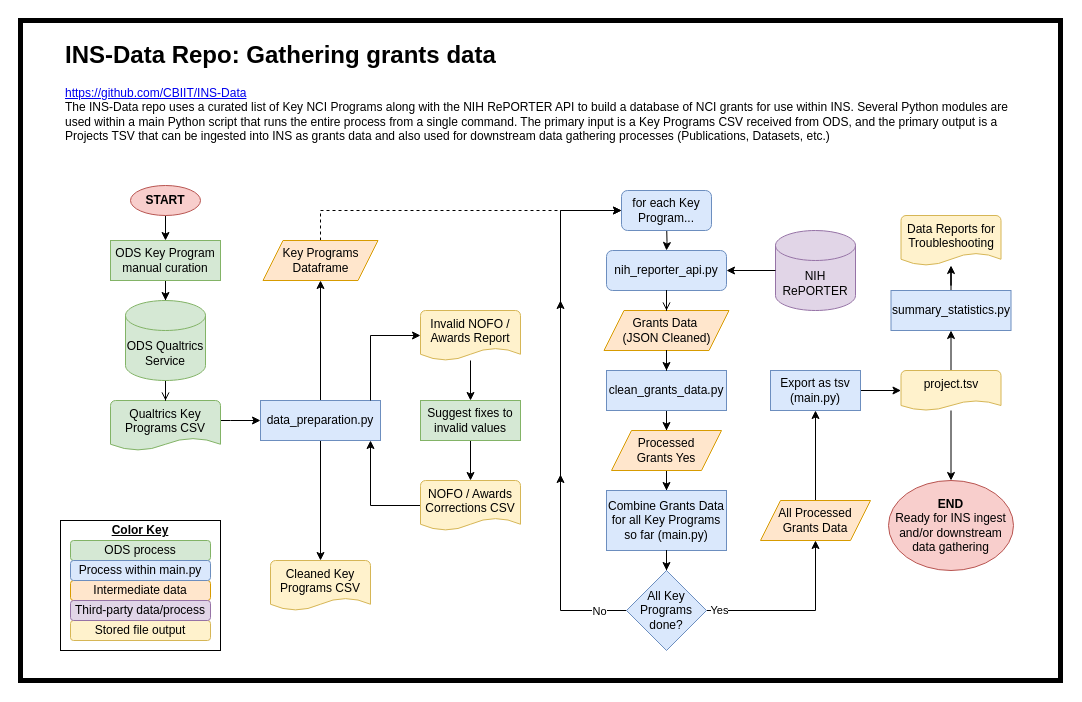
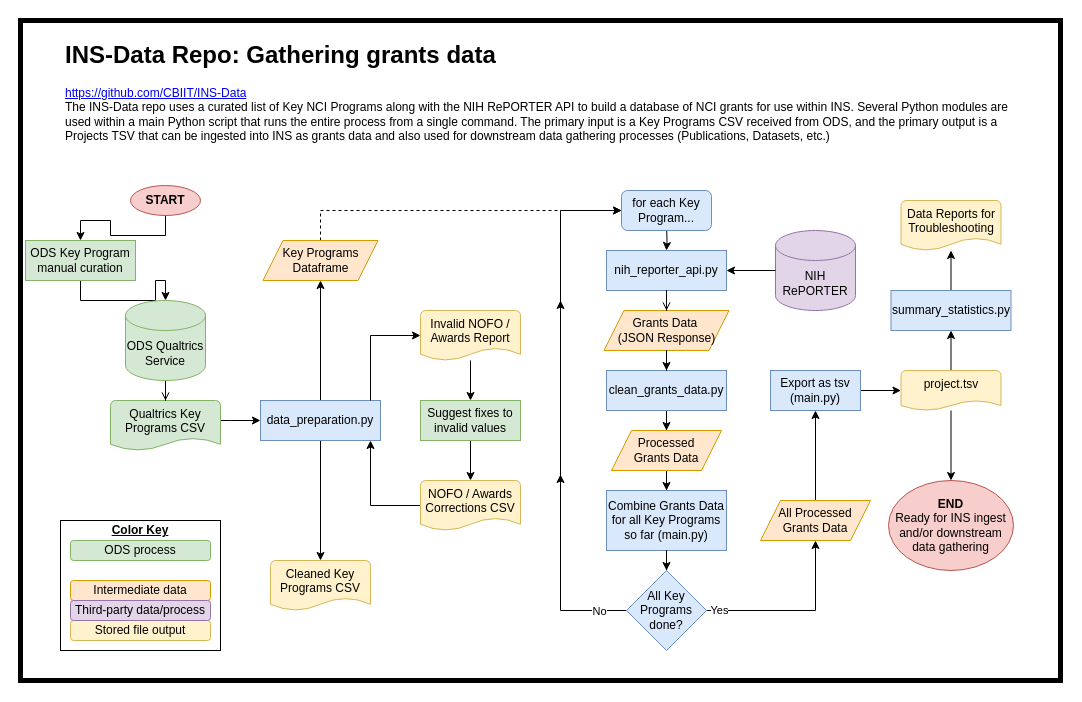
node "Data Reports for Troubleshooting": moved (951, 241) -> (951, 226)
node "ODS Key Program manual curation": moved (166, 261) -> (81, 261)
node "nih_reporter_api.py": shape rounded rectangle -> rectangle
node "Grants Data (JSON Cleaned)": label "Grants Data (JSON Cleaned)" -> "Grants Data (JSON Response)"
node "Processed Grants Yes": label "Processed Grants Yes" -> "Processed Grants Data"
node "Process within main.py": removed
